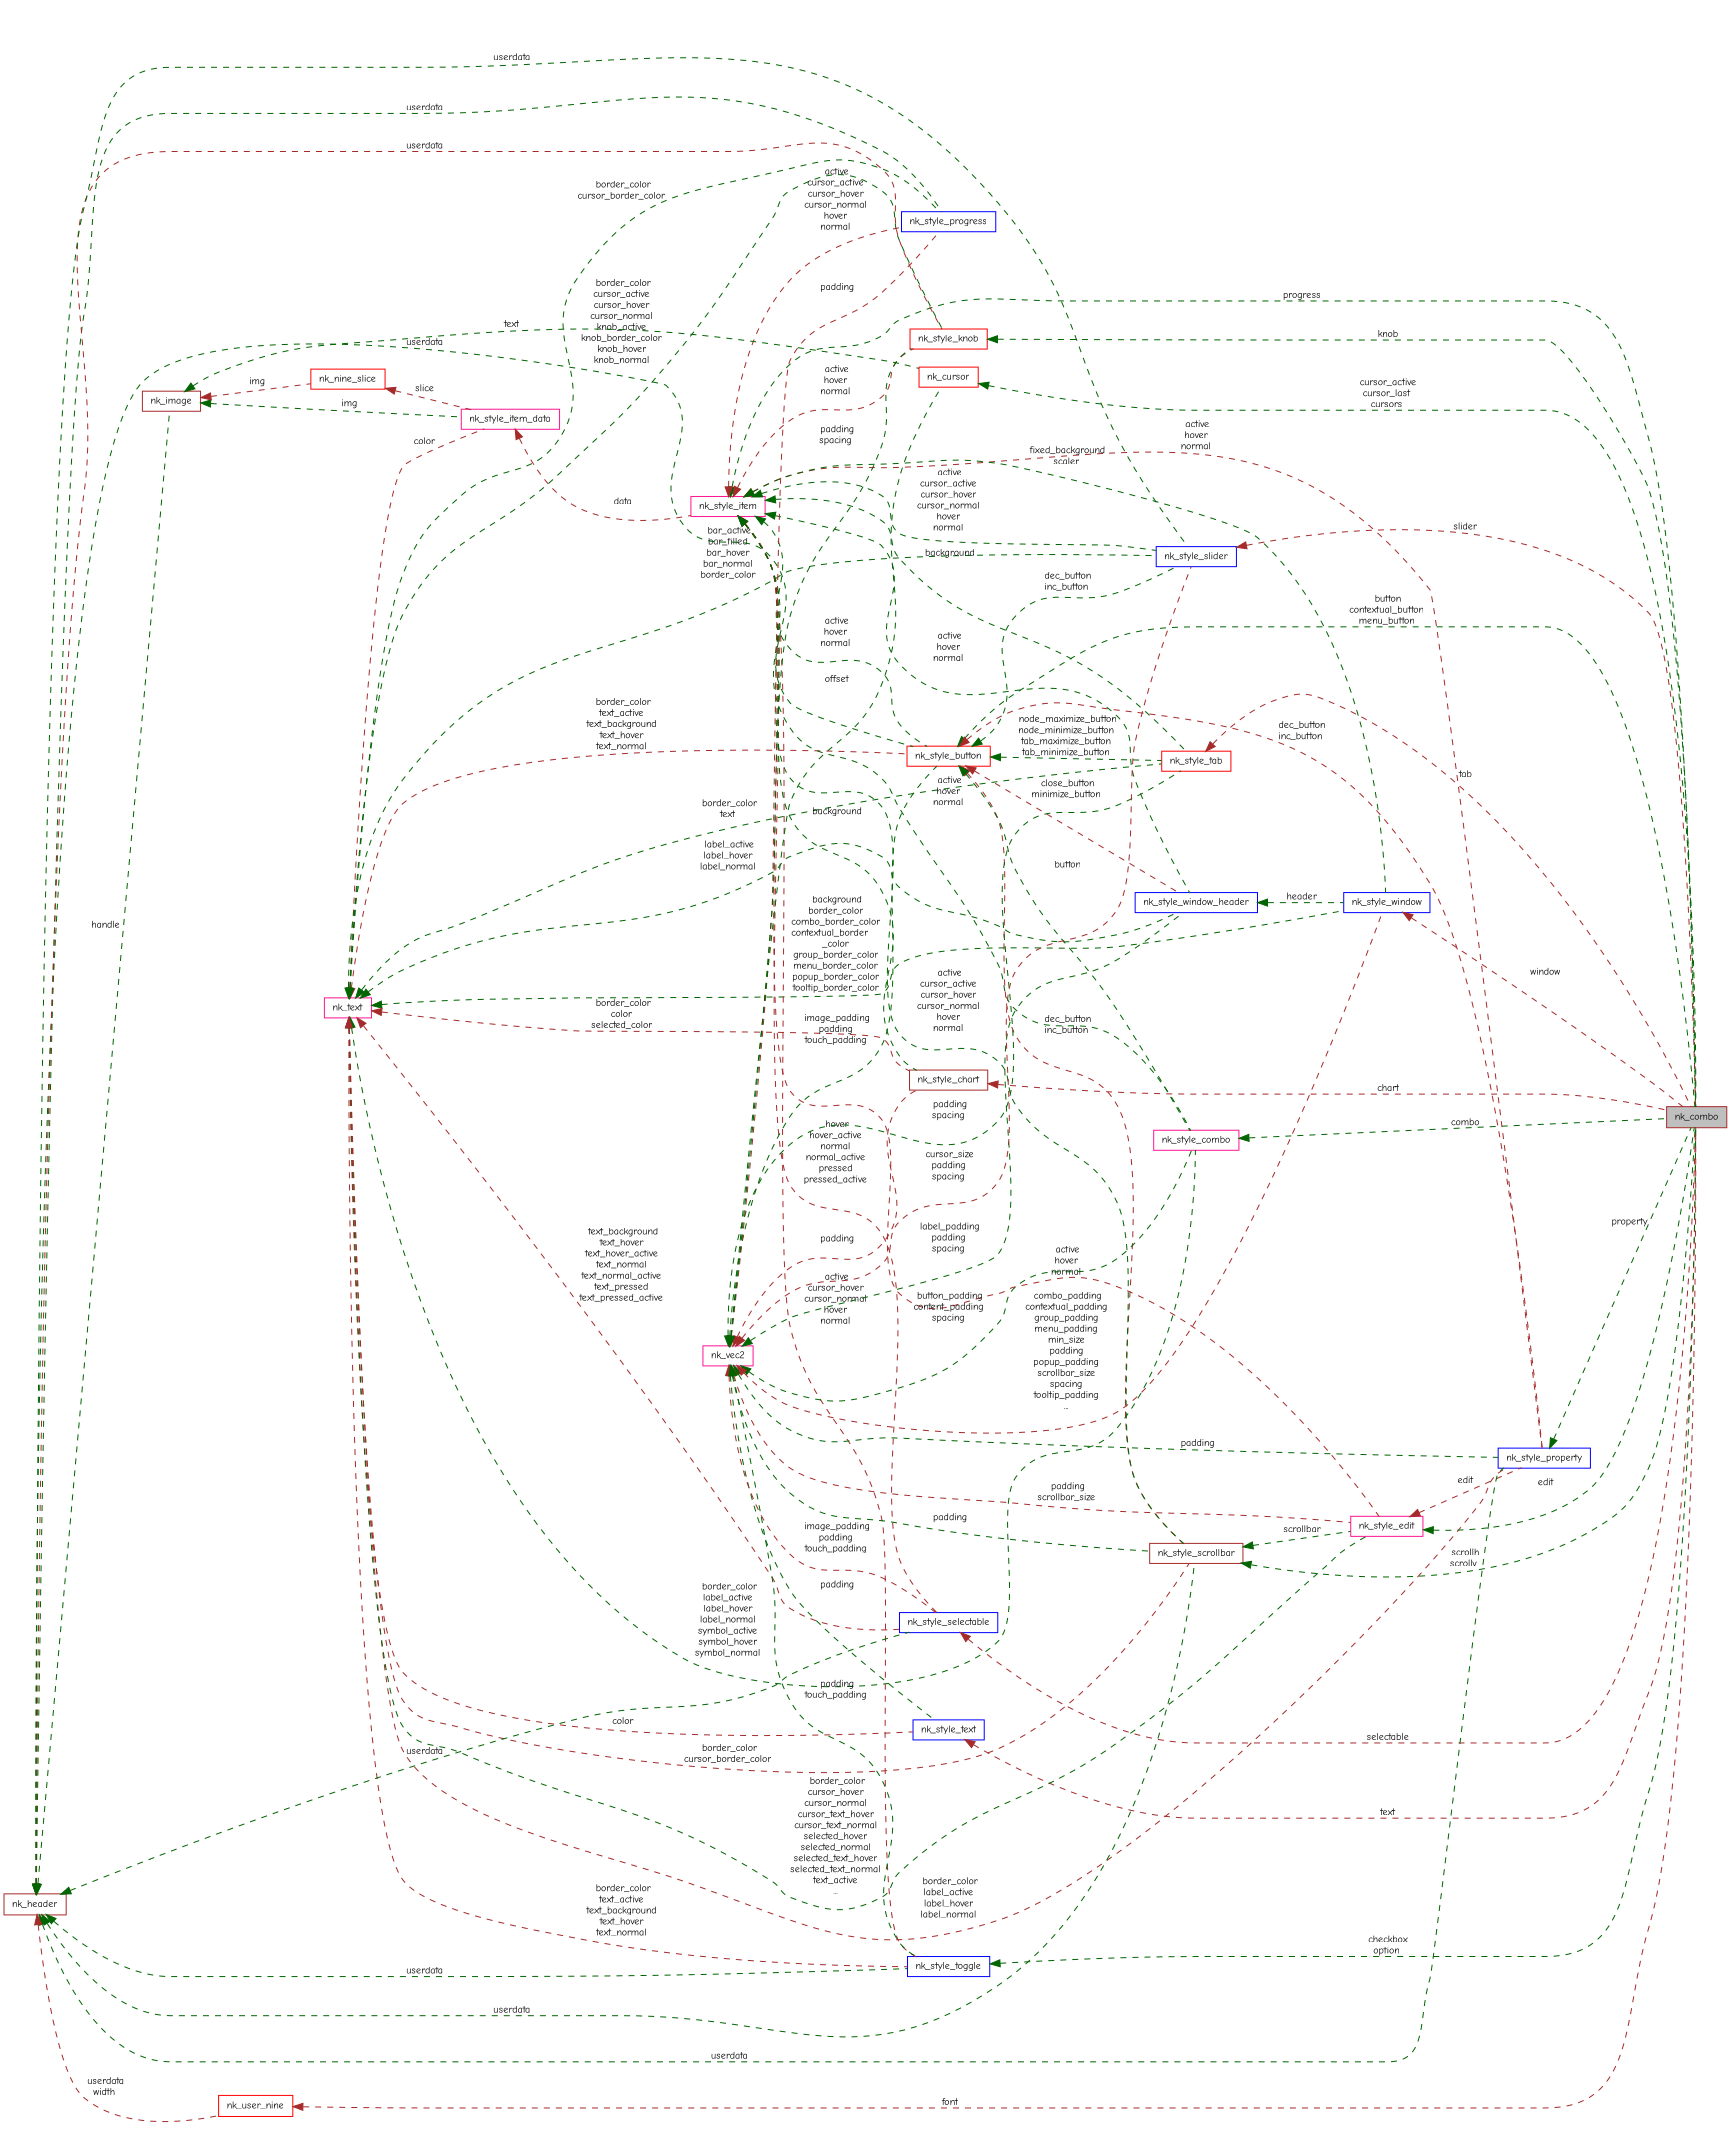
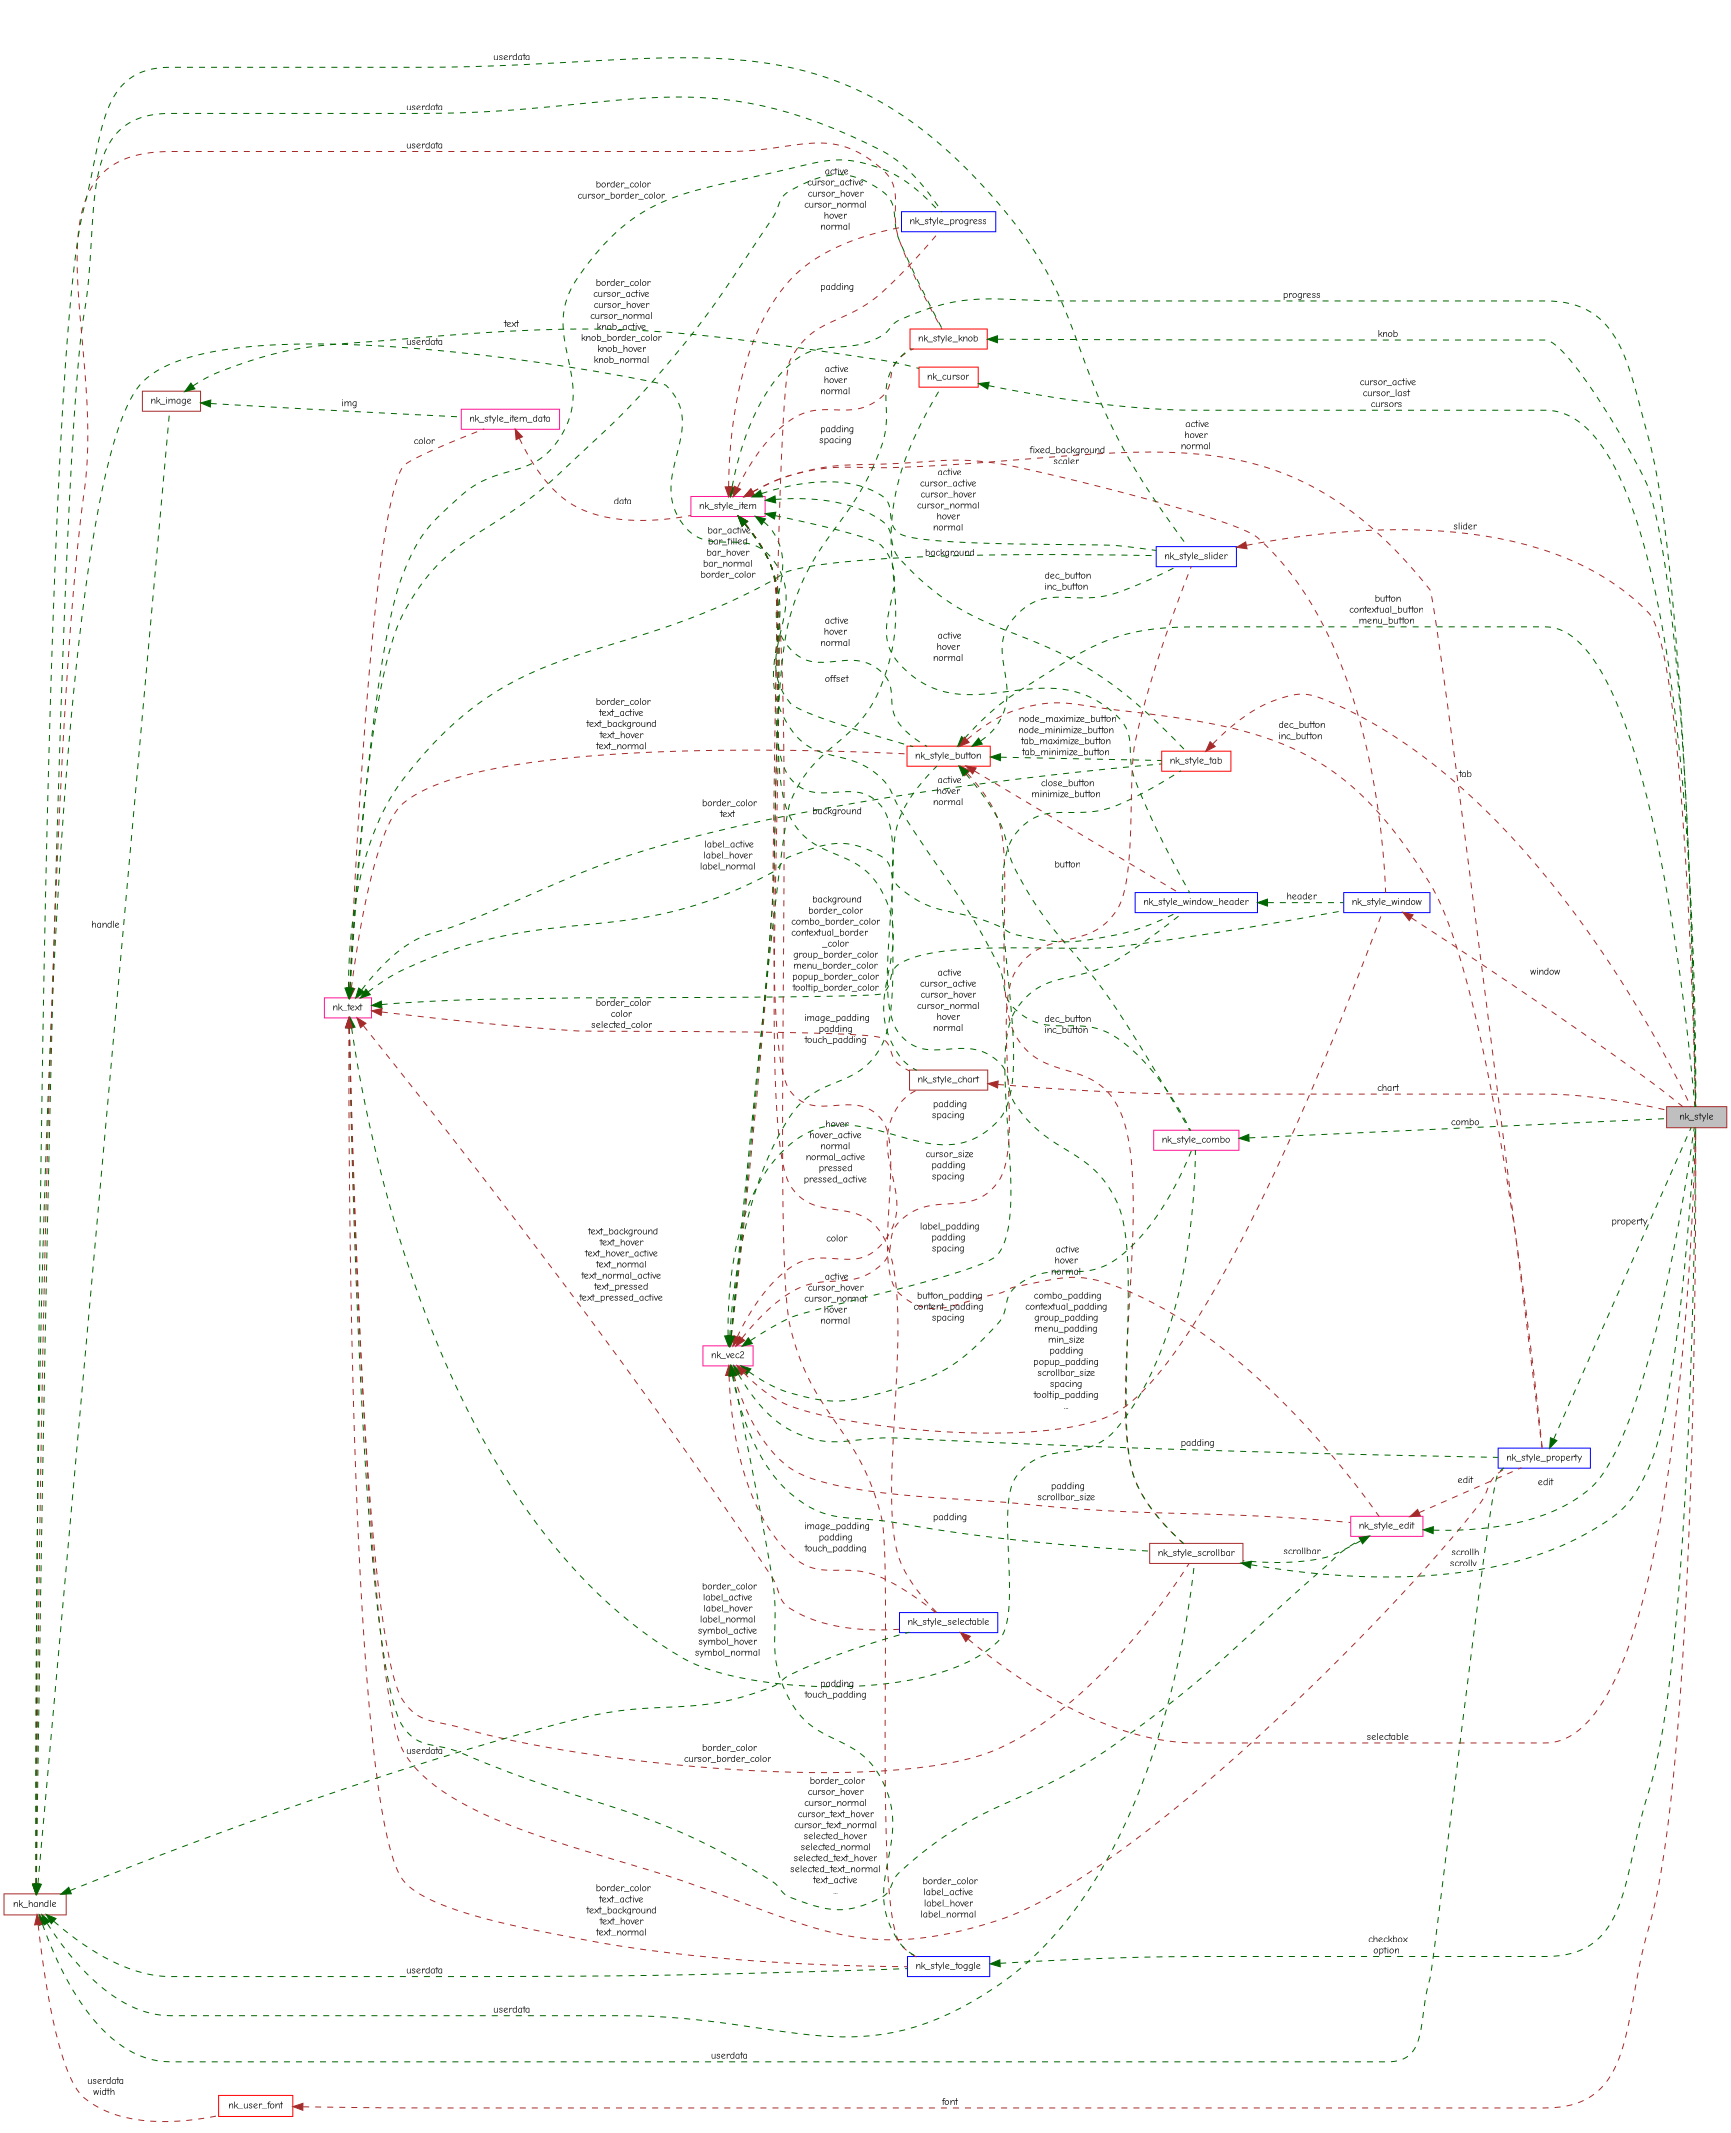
node "nk_nine_slice": removed
edge "nk_style_window" -> "nk_style_item": color darkgreen -> brown
node "nk_combo": label "nk_combo" -> "nk_style"
edge "nk_style_chart" -> "nk_vec2": label " padding" -> " color"
edge "nk_style_edit" -> "nk_style_scrollbar": reversed
node "nk_style_text": removed
node "nk_header": label "nk_header" -> "nk_handle"
node "nk_user_nine": label "nk_user_nine" -> "nk_user_font"
